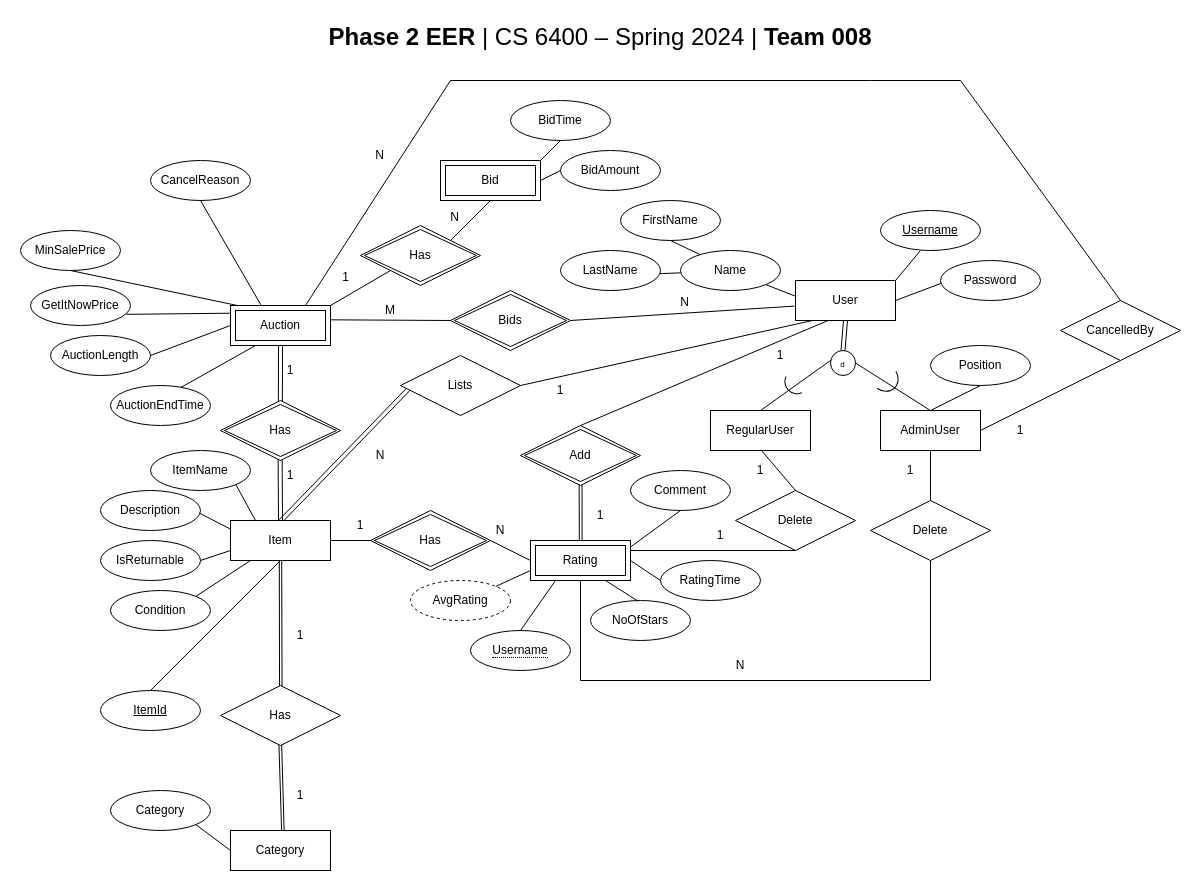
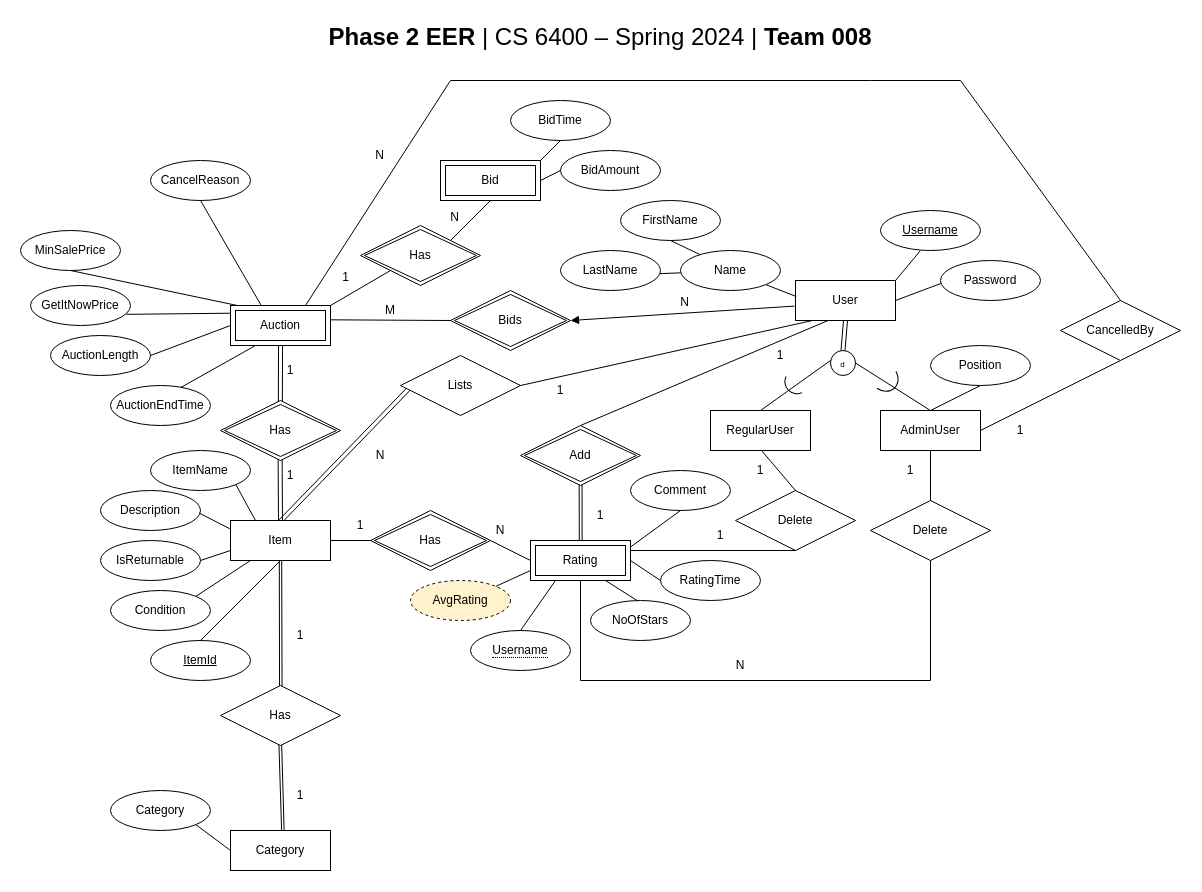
edge "User" -- "Bids": arrowhead none -> block
node "AvgRating": fillcolor #ffffff -> #fff2cc
node "ItemId": moved (151, 711) -> (201, 661)
